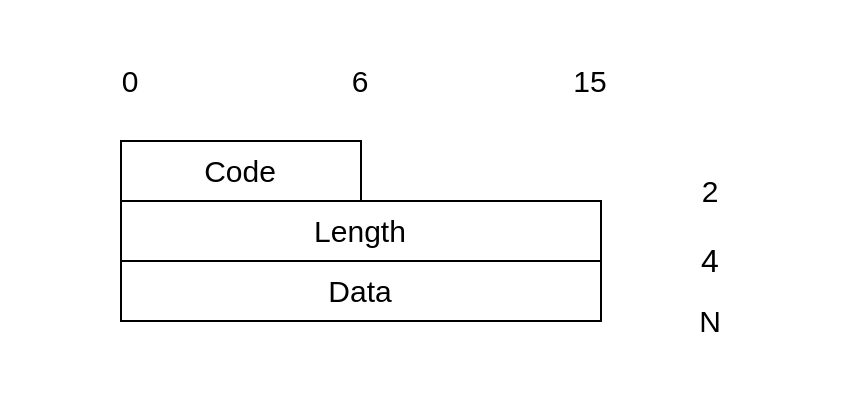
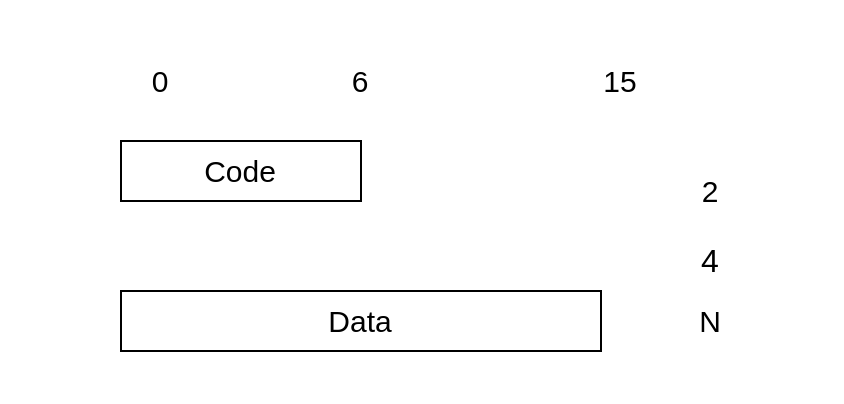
node "0": moved (131, 81) -> (161, 81)
node "15": moved (591, 81) -> (621, 81)
node "Length": removed
node "Data": moved (361, 291) -> (361, 321)
